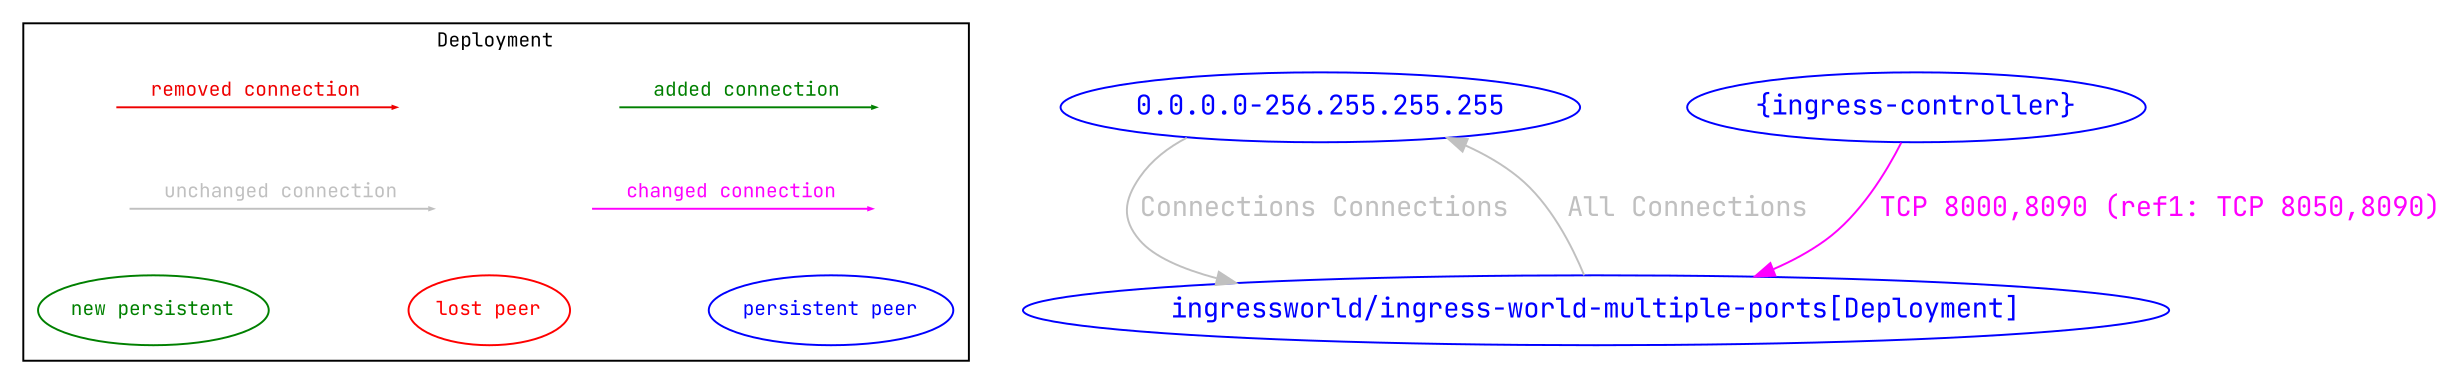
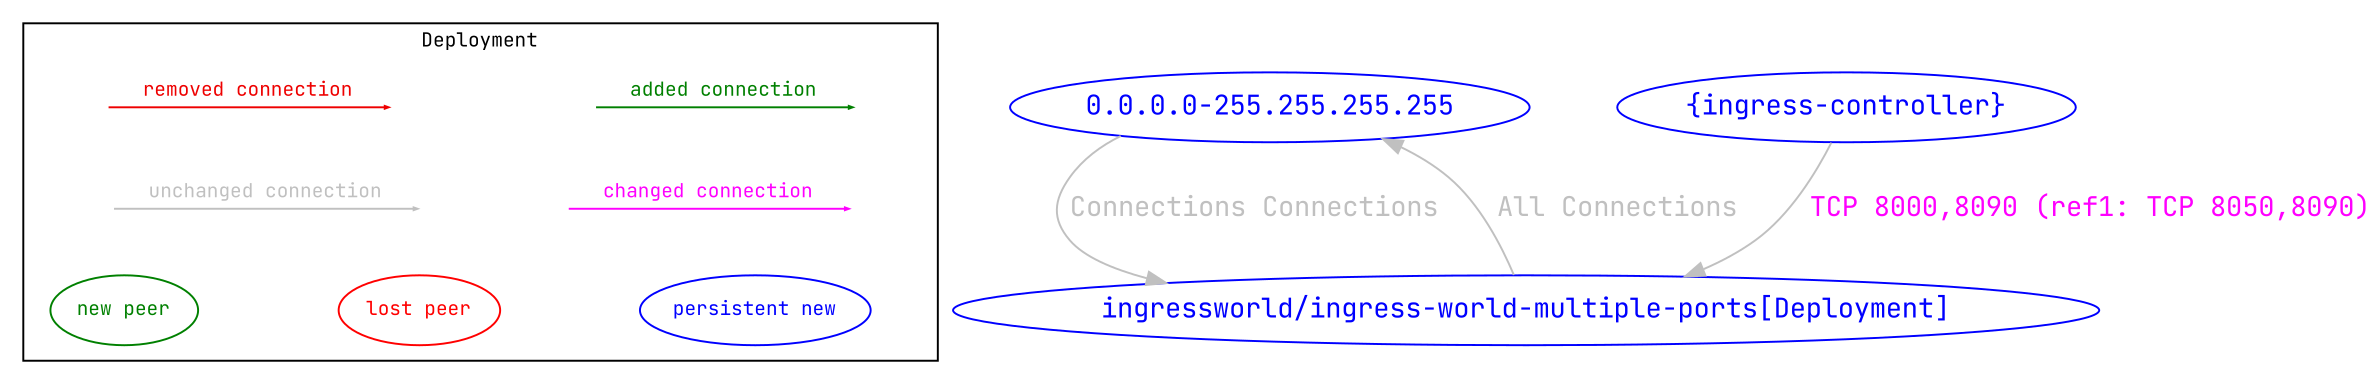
node "0.0.0.0-256.255.255.255": label "0.0.0.0-256.255.255.255" -> "0.0.0.0-255.255.255.255"
edge "{ingress-controller}" -> "ingressworld/ingress-world-multiple-ports[Deployment]": color magenta -> grey
node "new persistent": label "new persistent" -> "new peer"
node "persistent peer": label "persistent peer" -> "persistent new"
